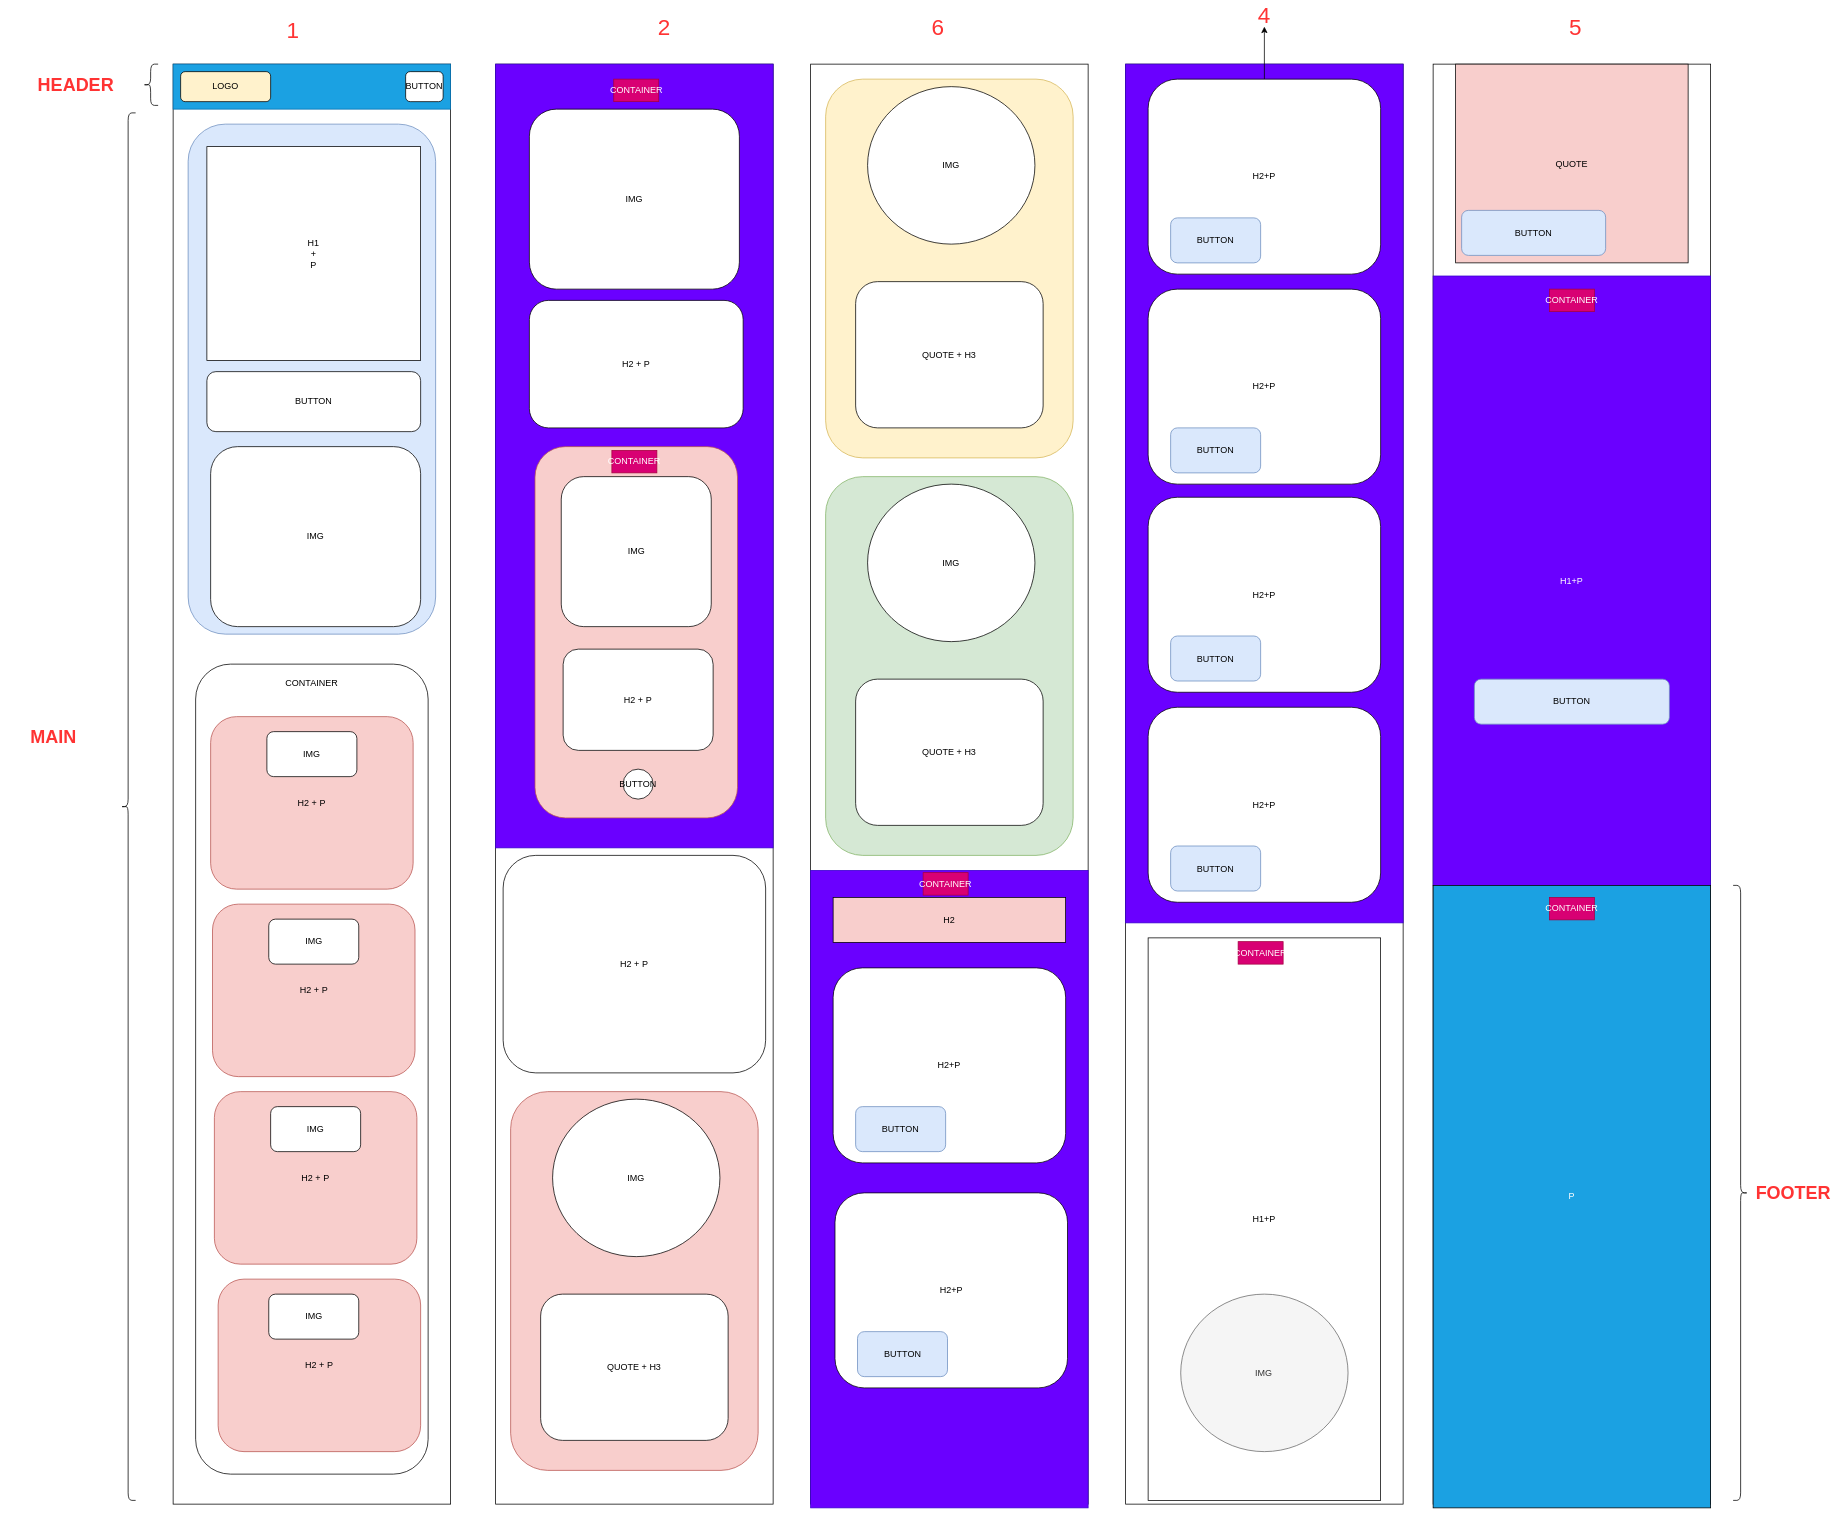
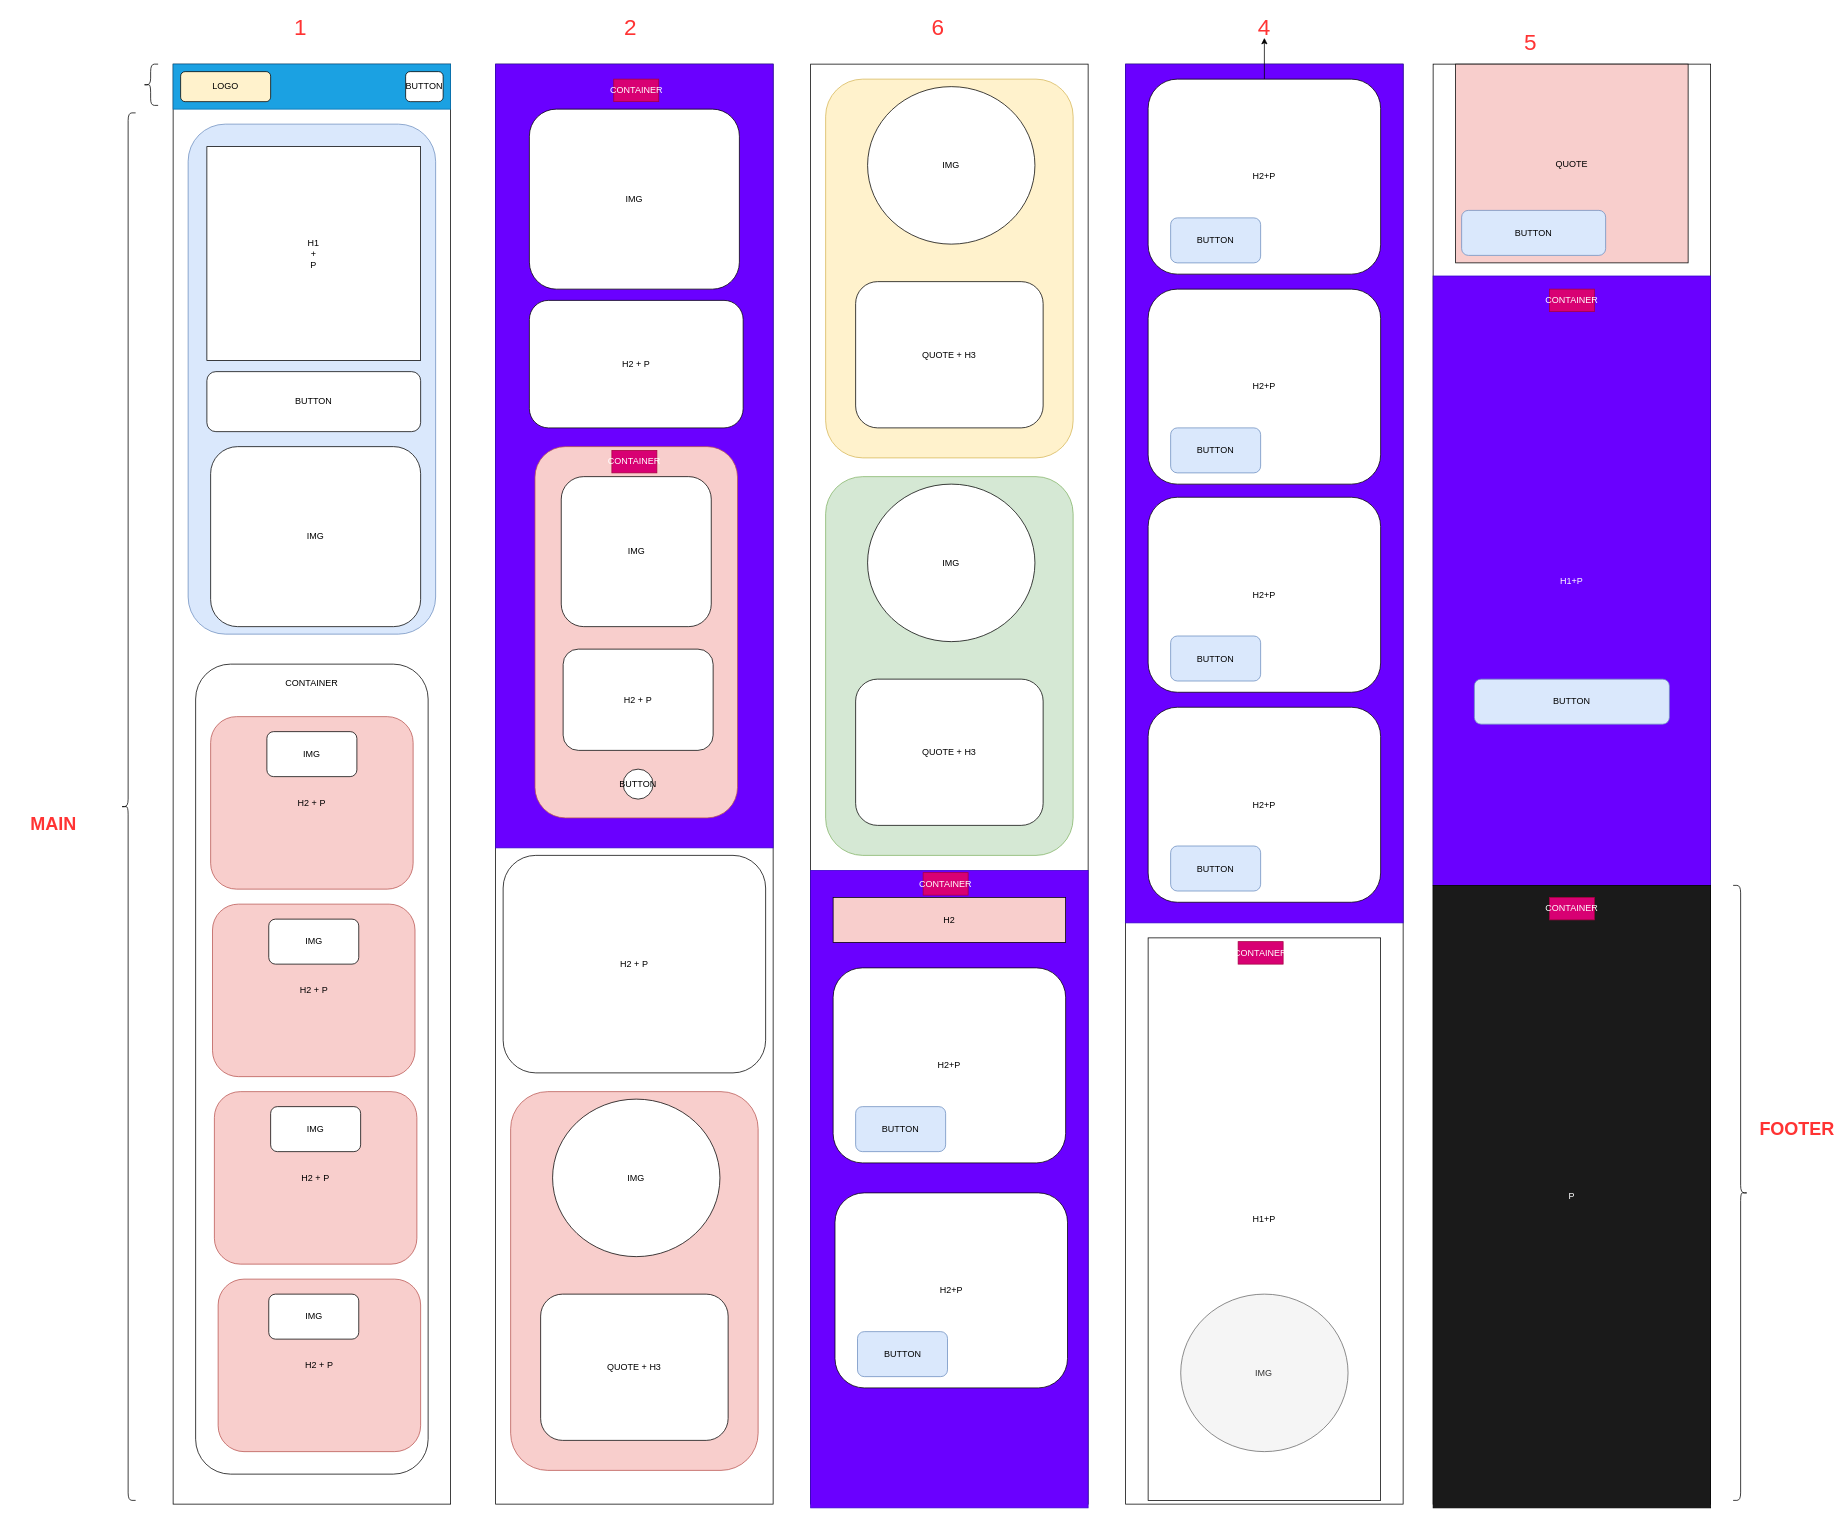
node "4": moved (1264, 15) -> (1264, 27)
node "2": moved (664, 27) -> (630, 27)
node "5": moved (1575, 27) -> (1530, 42)
node "1": moved (293, 30) -> (300, 27)
node "HEADER": removed
node "MAIN": moved (53, 737) -> (53, 824)
node "FOOTER": moved (1793, 1193) -> (1797, 1129)
node "P": fillcolor #1ba1e2 -> #1a1a1a
